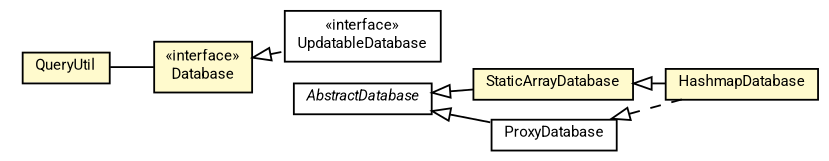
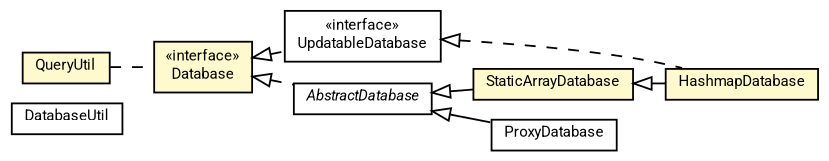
edge "QueryUtil" -- "Database": style solid -> dashed
edge "AbstractDatabase" -> "Database": added
edge "HashmapDatabase" -> "ProxyDatabase": now "HashmapDatabase" -> "UpdatableDatabase"
node "DatabaseUtil": added
